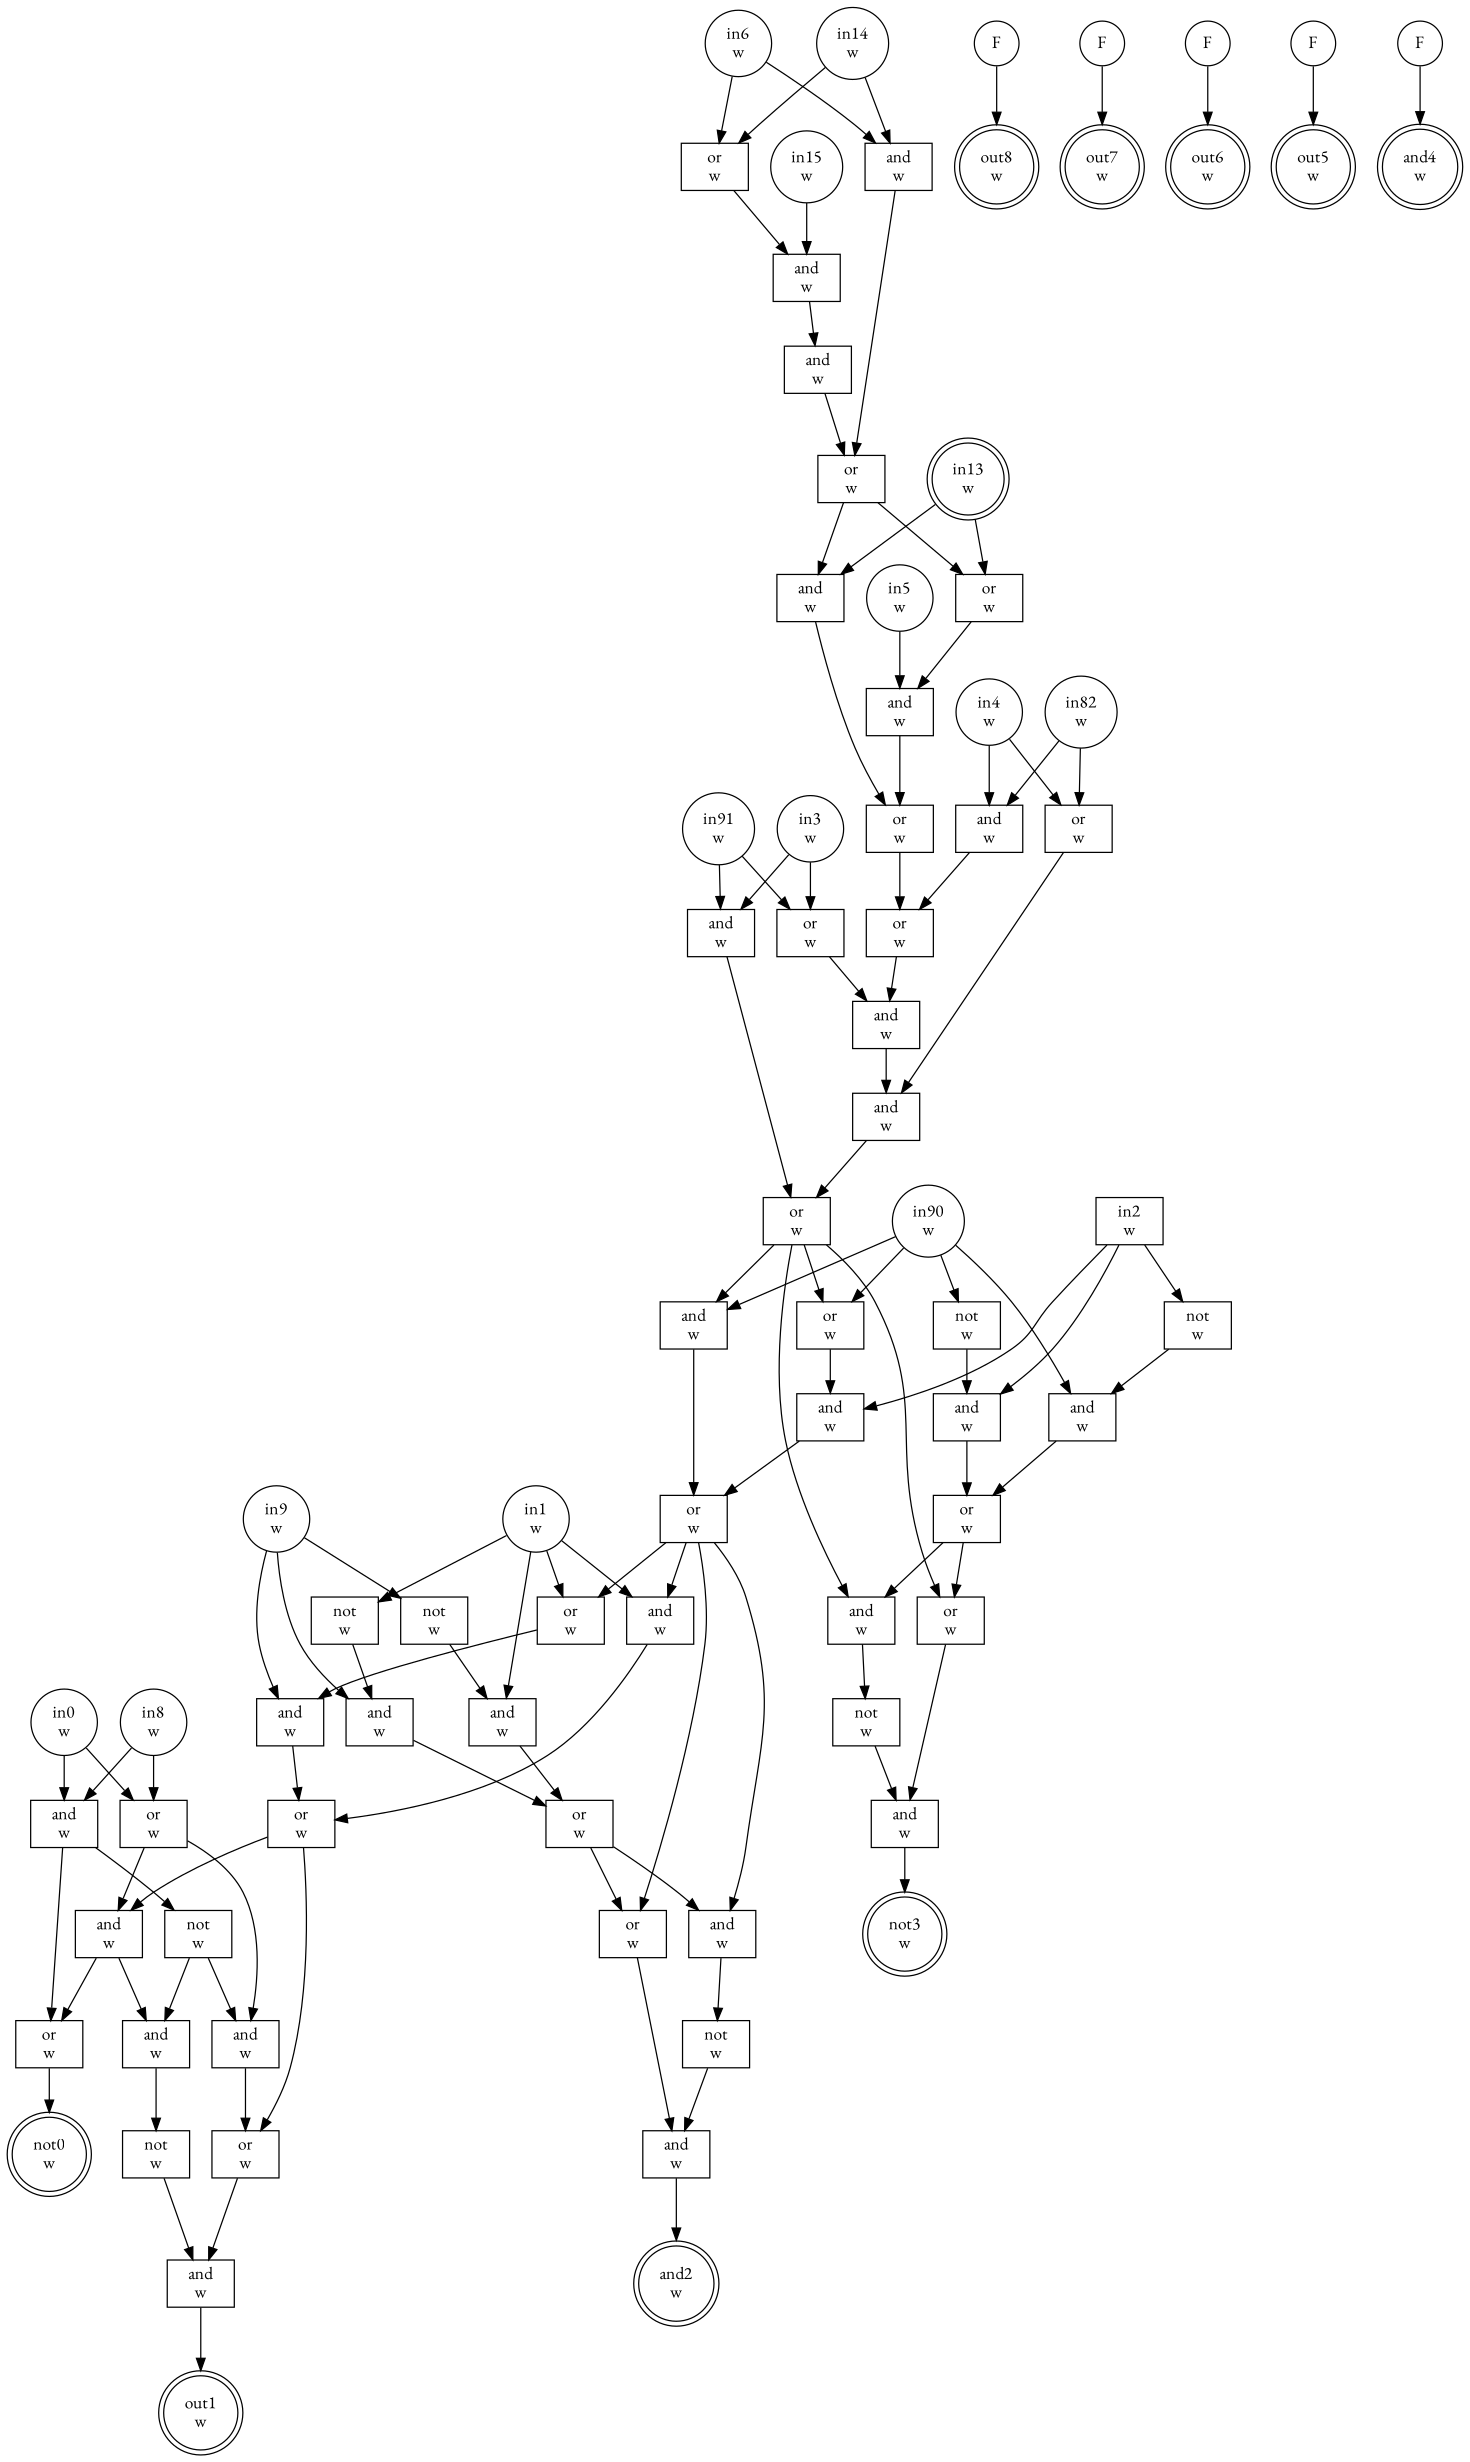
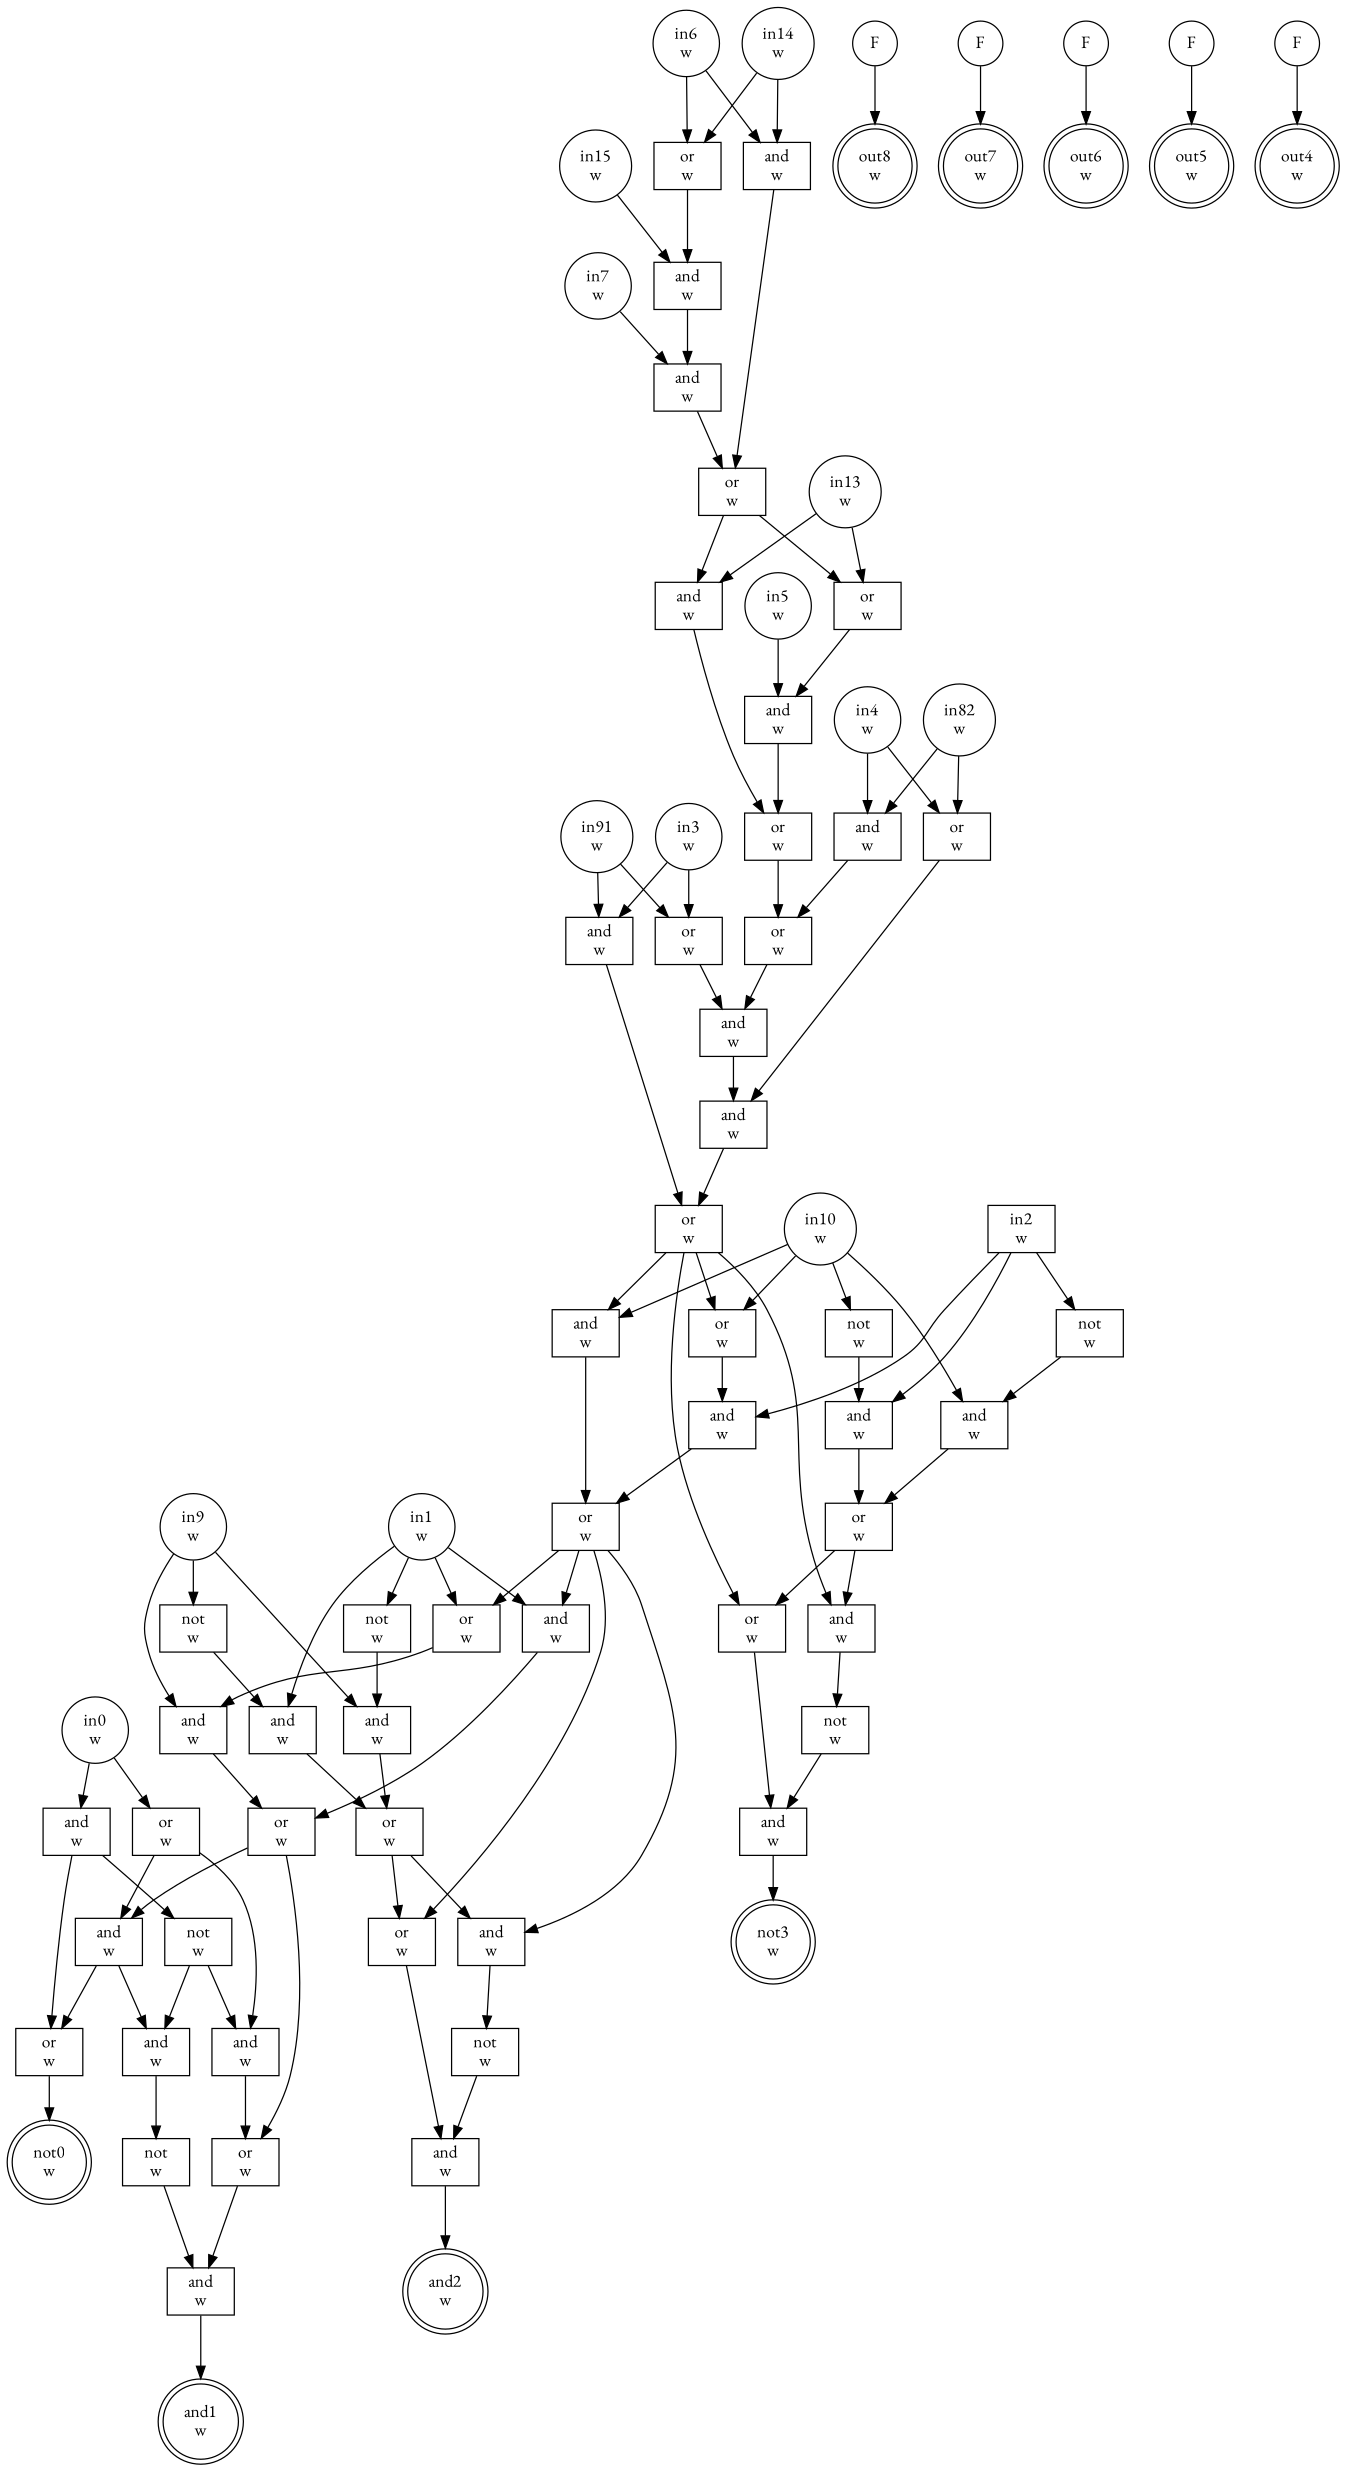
node "and4 w": label "and4 w" -> "out4 w"
node "in7 w": added
node "in13 w": shape doublecircle -> circle
node "in90 w": label "in90 w" -> "in10 w"
node "in8 w": removed
node "out1 w": label "out1 w" -> "and1 w"
